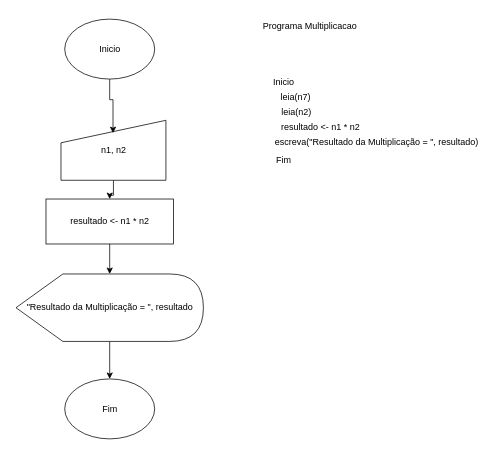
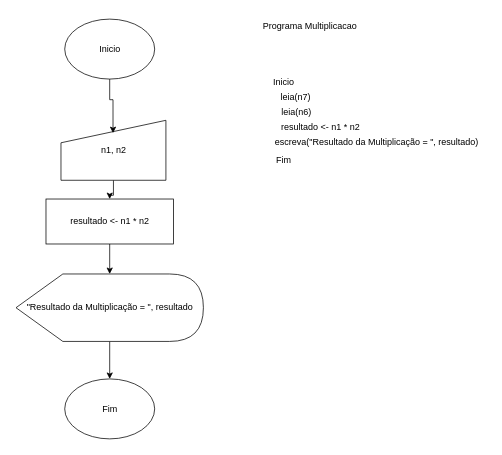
node "leia(n2)": label "leia(n2)" -> "leia(n6)"
